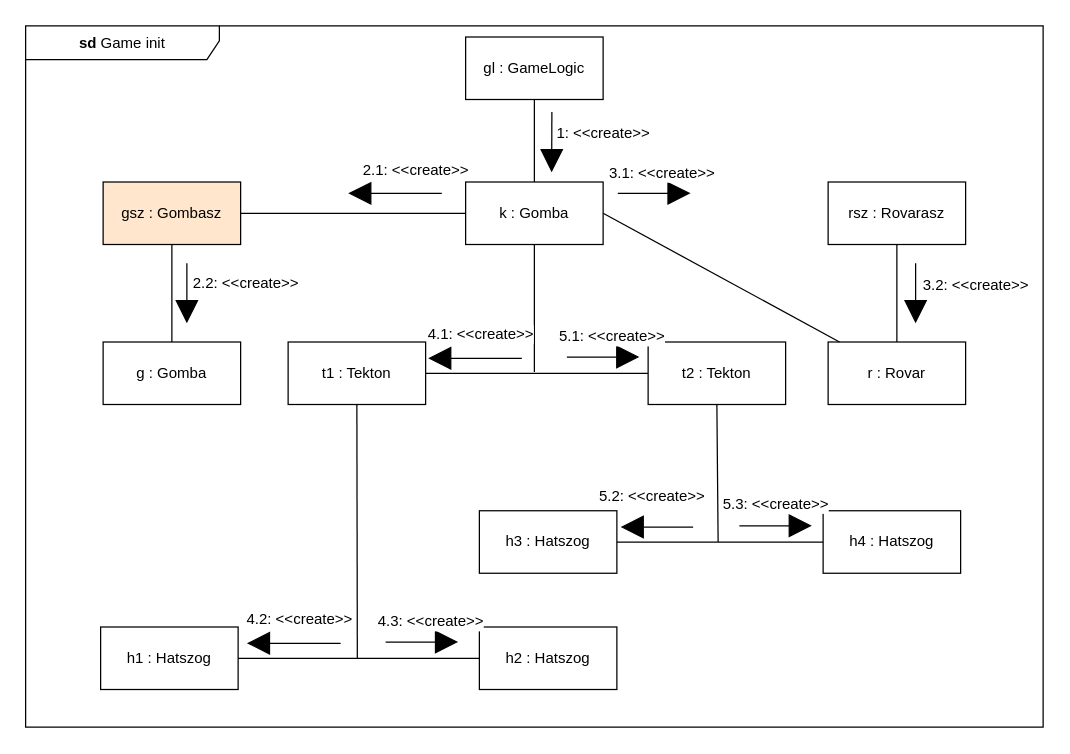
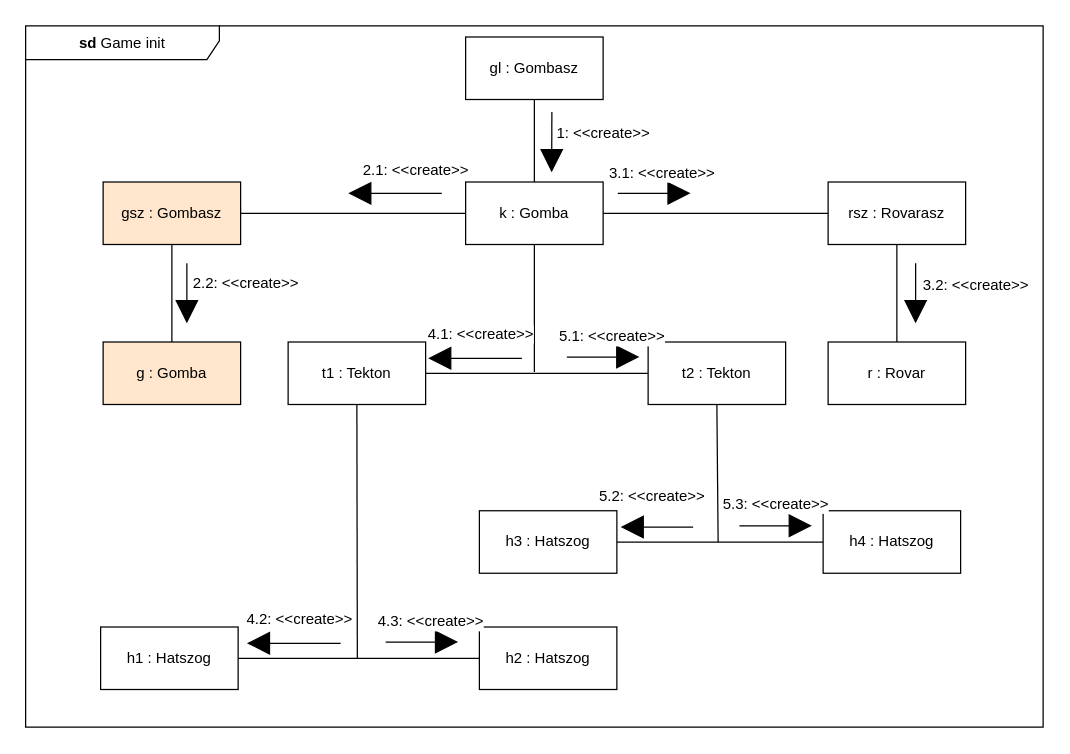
node "gl : GameLogic": label "gl : GameLogic" -> "gl : Gombasz"
edge "k : Gomba" -- "r : Rovar": now "k : Gomba" -- "rsz : Rovarasz"
node "g : Gomba": fillcolor #ffffff -> #ffe6cc
